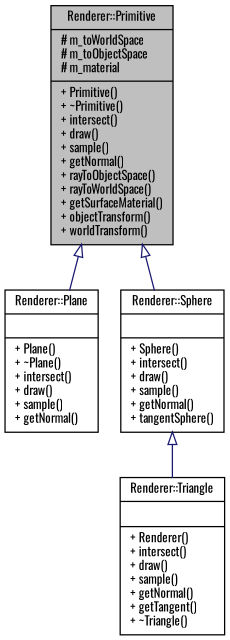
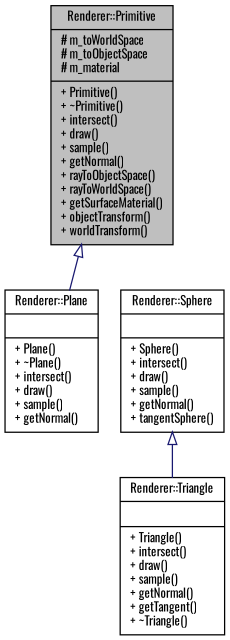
edge "Renderer::Sphere" -> "Renderer::Primitive": removed
node "Renderer::Triangle": text "+ Renderer()" -> "+ Triangle()"
